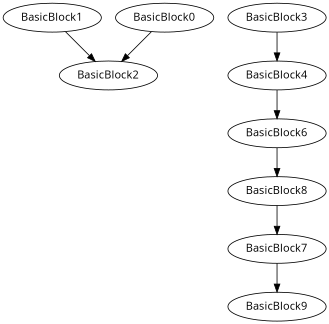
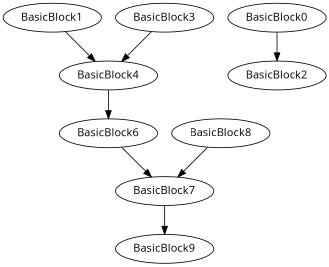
edge "BasicBlock1" -> "BasicBlock2": now "BasicBlock1" -> "BasicBlock4"
edge "BasicBlock6" -> "BasicBlock8": now "BasicBlock6" -> "BasicBlock7"
